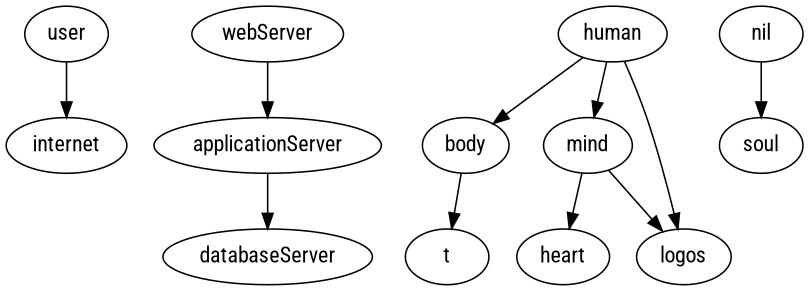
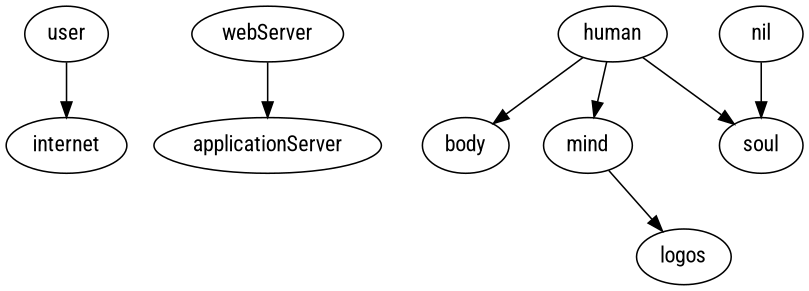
edge "human" -> "logos": now "human" -> "soul"
node "databaseServer": removed
node "t": removed
node "heart": removed
